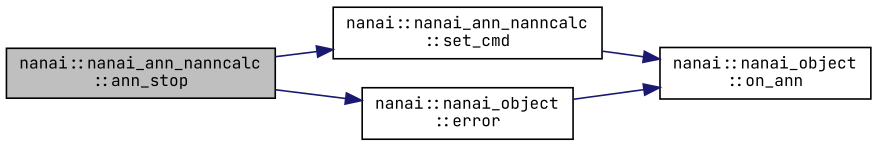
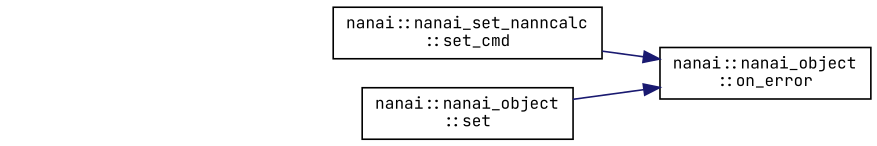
node "nanai::nanai_ann_nanncalc ::set_cmd": label "nanai::nanai_ann_nanncalc ::set_cmd" -> "nanai::nanai_set_nanncalc ::set_cmd"
node "nanai::nanai_ann_nanncalc ::ann_stop": removed
node "nanai::nanai_object ::on_ann": label "nanai::nanai_object ::on_ann" -> "nanai::nanai_object ::on_error"
node "nanai::nanai_object ::error": label "nanai::nanai_object ::error" -> "nanai::nanai_object ::set"
